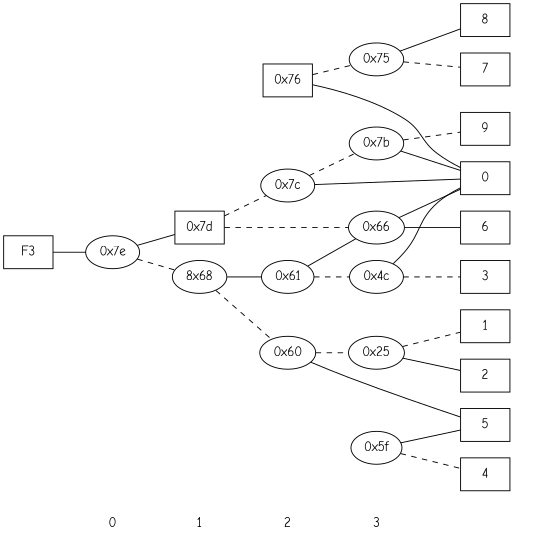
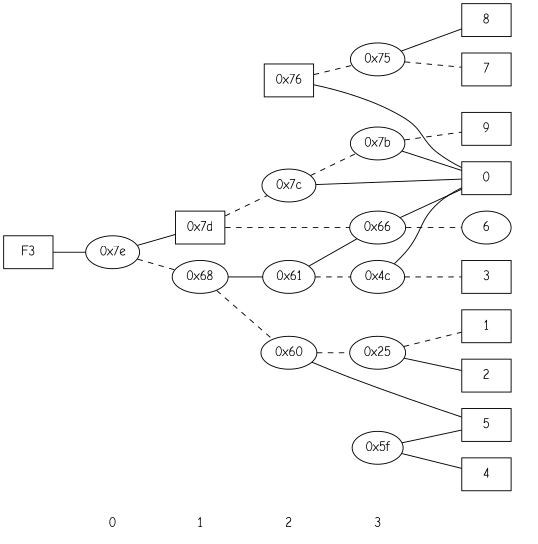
edge "0x66" -- "6": style solid -> dashed
node "6": shape box -> ellipse
node "8x68": label "8x68" -> "0x68"
edge "0x5f" -- "4": style dashed -> solid
